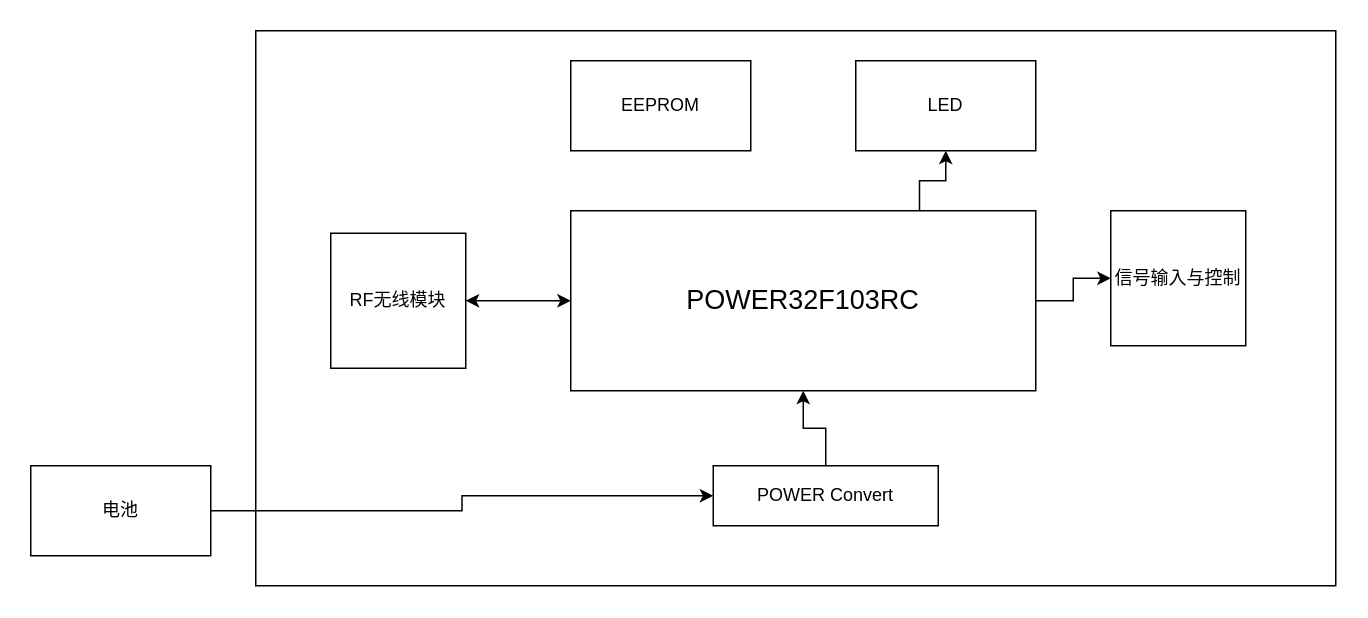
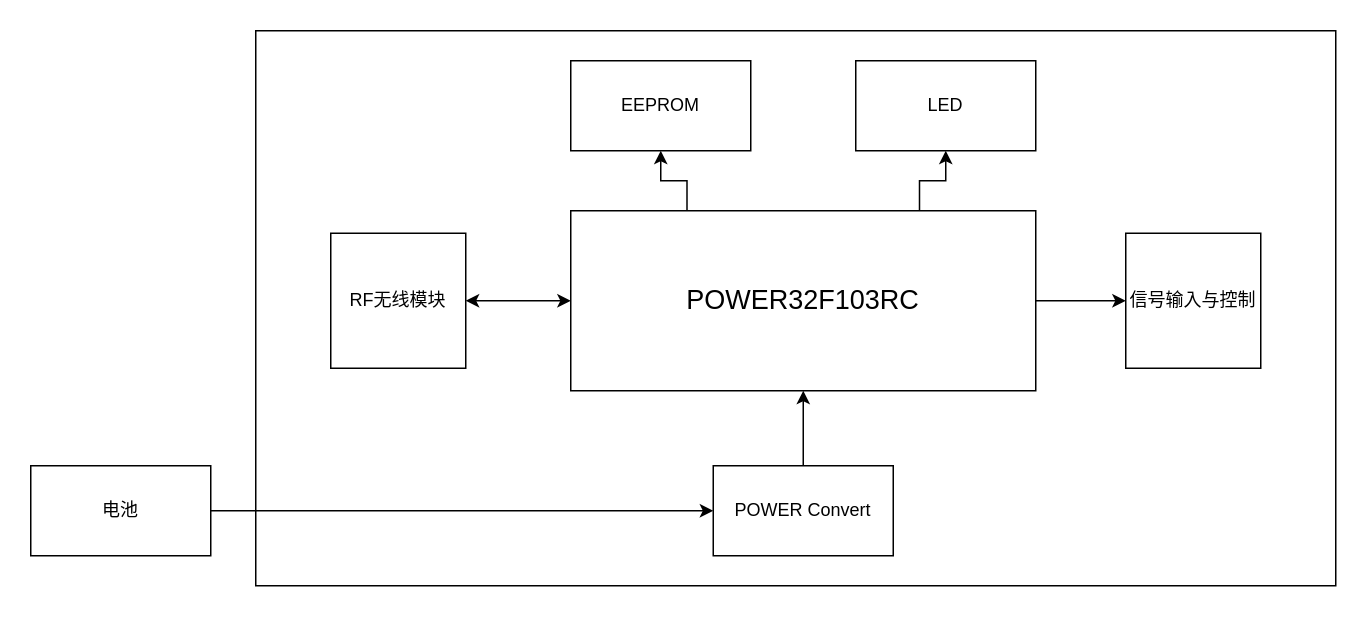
edge "POWER32F103RC" -> "EEPROM": added
node "信号输入与控制": moved (1178, 278) -> (1193, 301)
node "POWER Convert": size 225x60 -> 180x90
